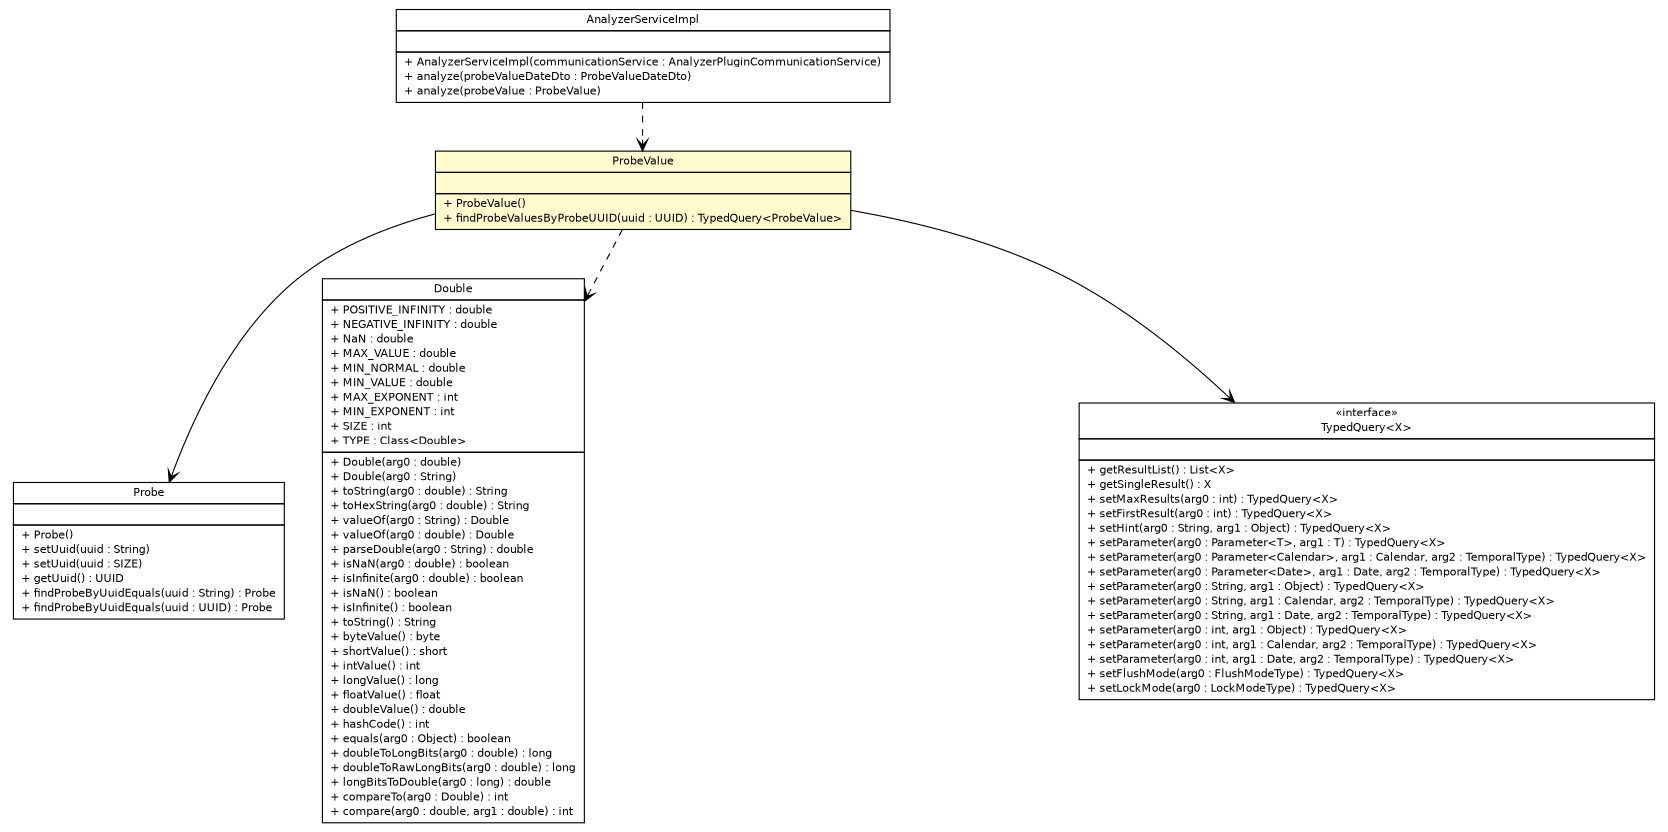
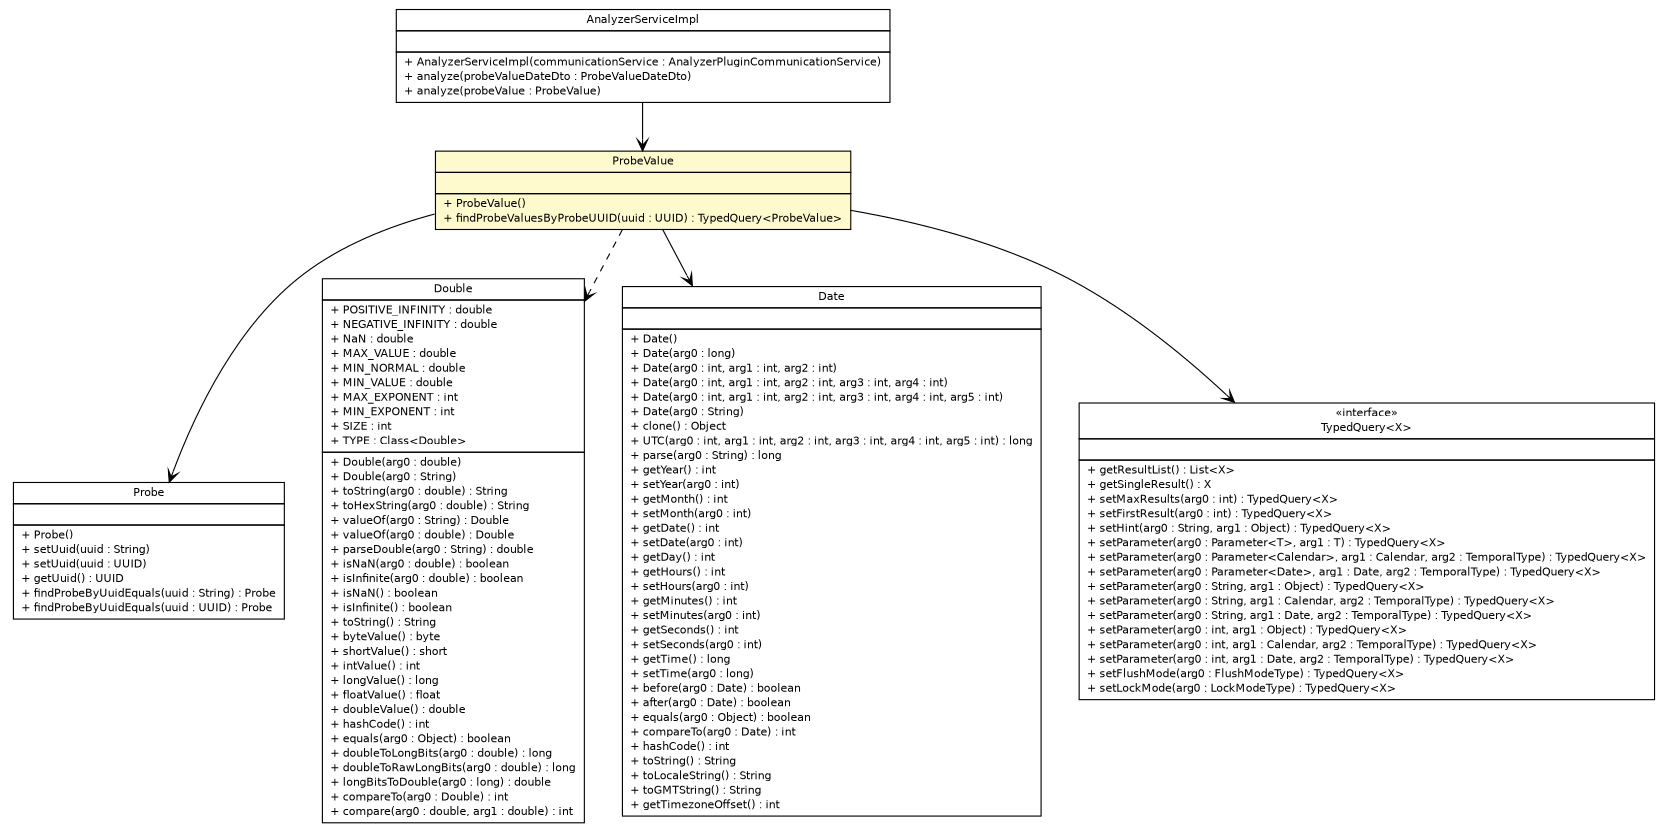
edge "AnalyzerServiceImpl" -> "ProbeValue": style dashed -> solid
node "Date": added
node "Probe": text "+ setUuid(uuid : SIZE)" -> "+ setUuid(uuid : UUID)"
